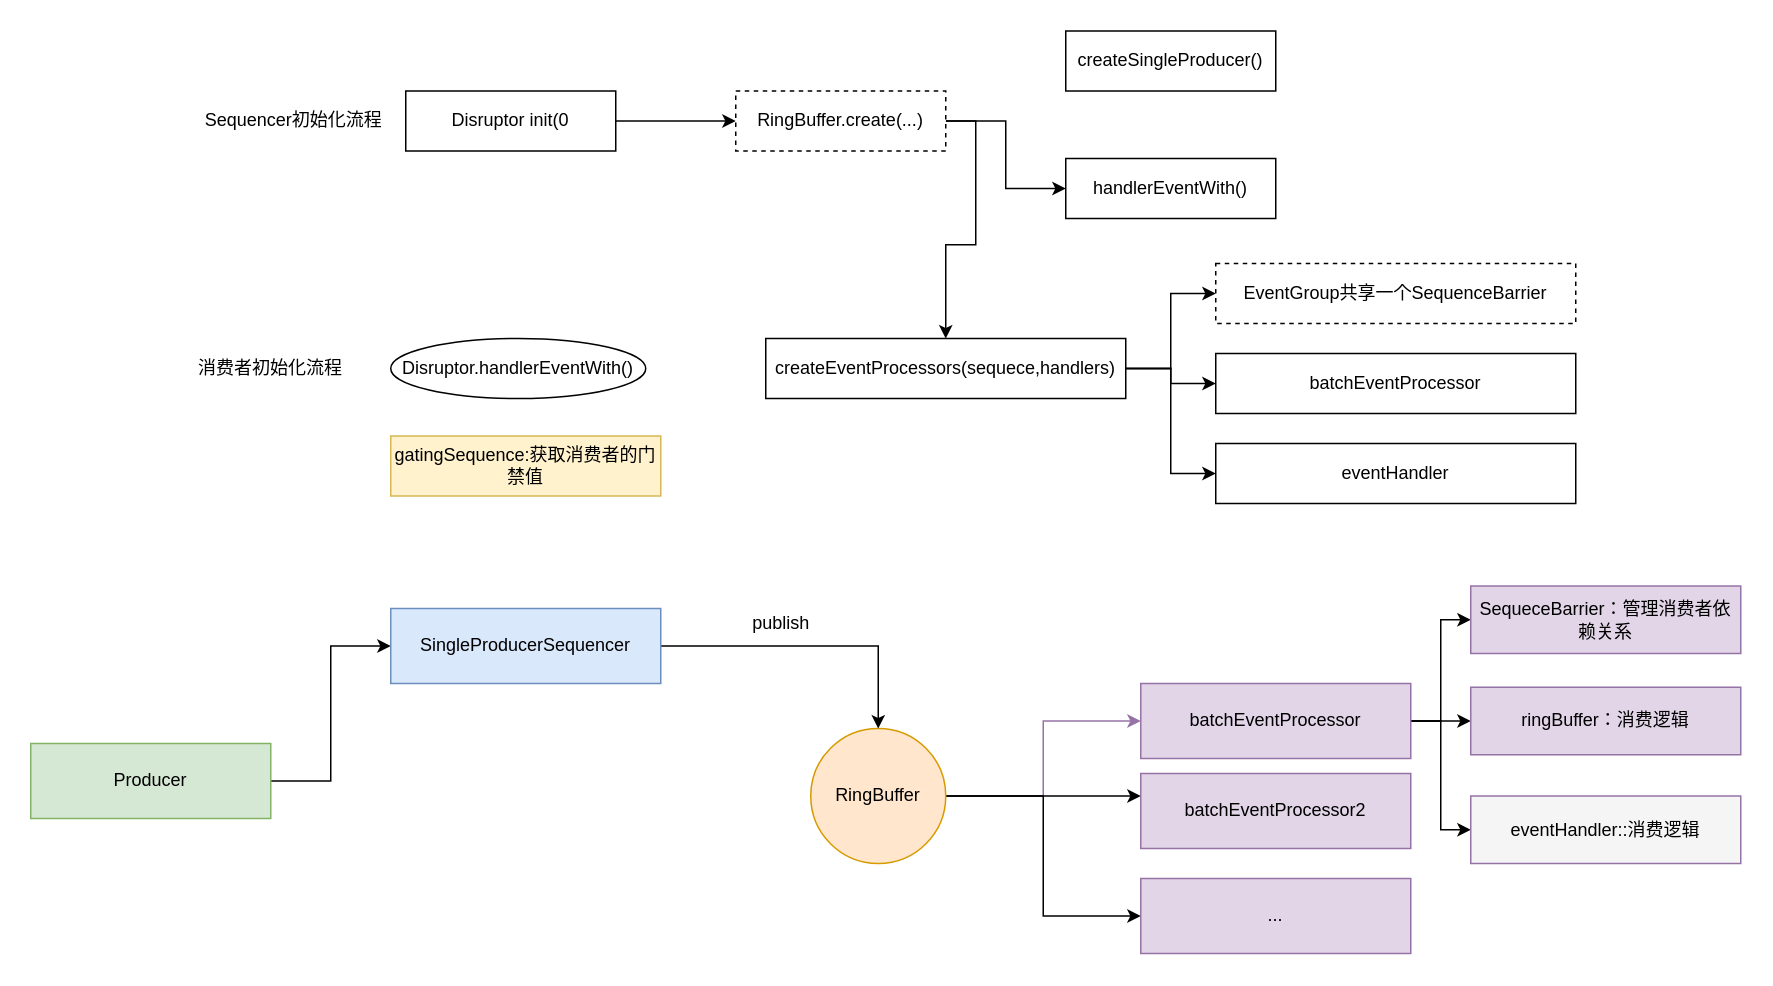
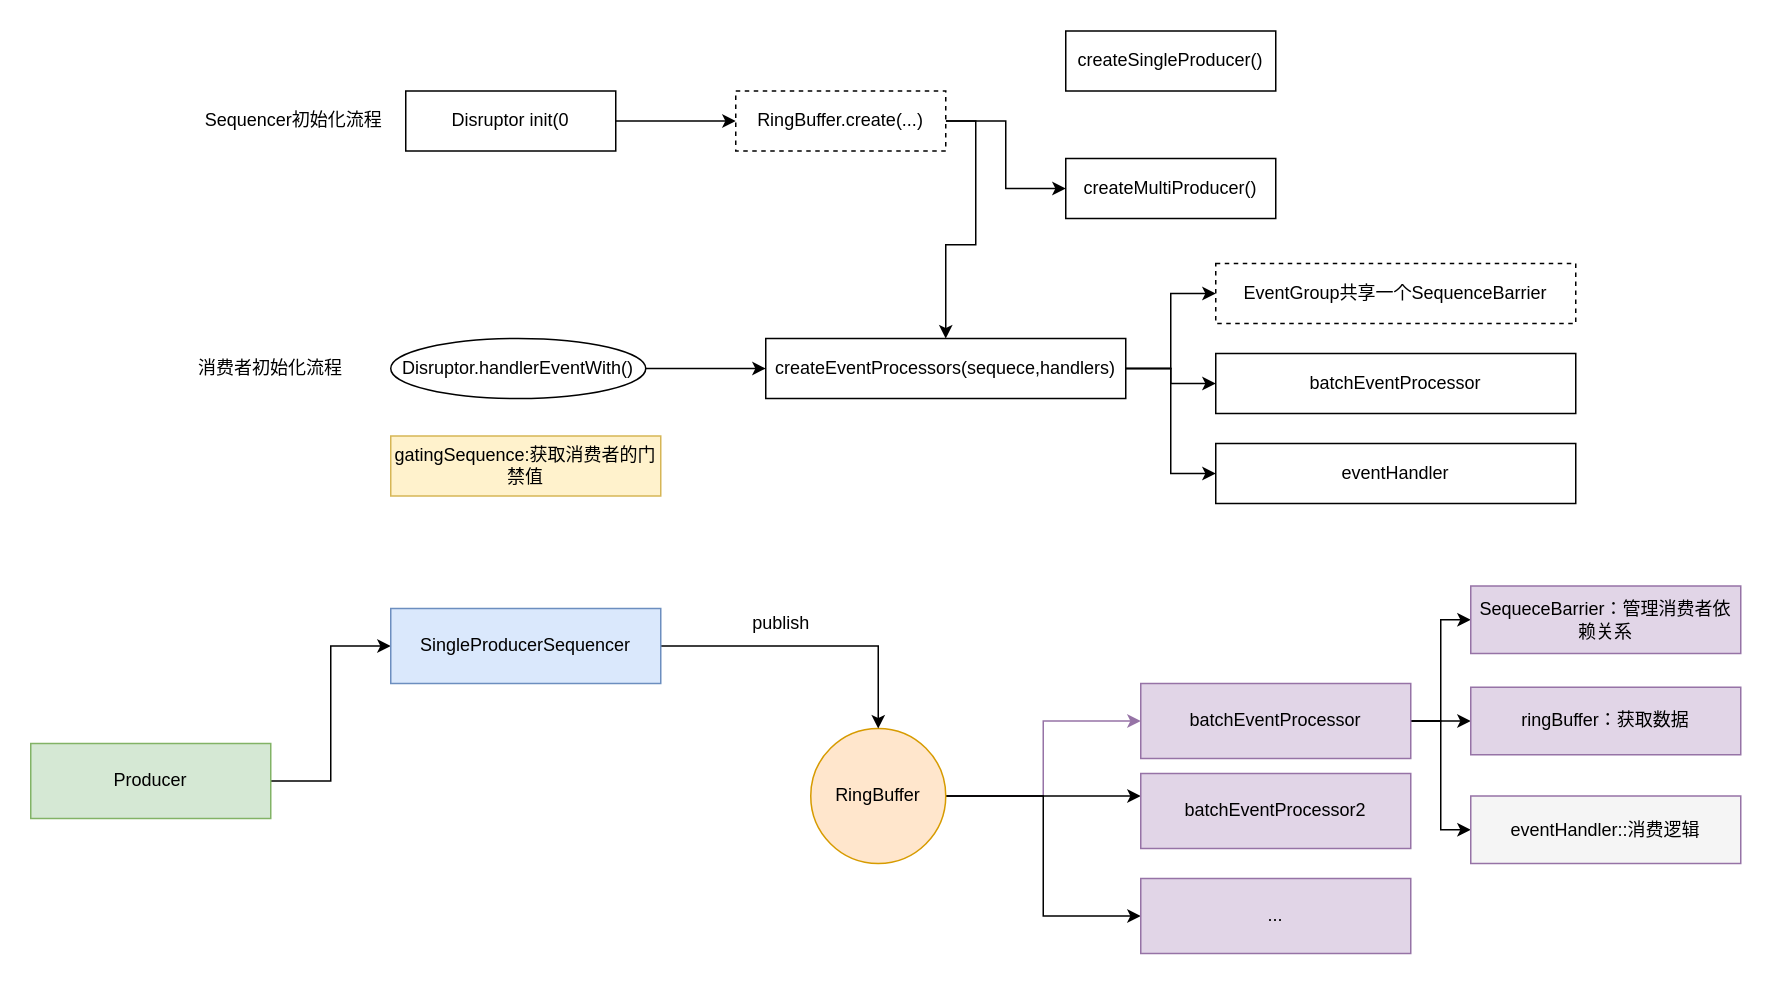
node "handlerEventWith()": label "handlerEventWith()" -> "createMultiProducer()"
edge "Disruptor.handlerEventWith()" -> "createEventProcessors(sequece,handlers)": added
node "ringBuffer：消费逻辑": label "ringBuffer：消费逻辑" -> "ringBuffer：获取数据"
